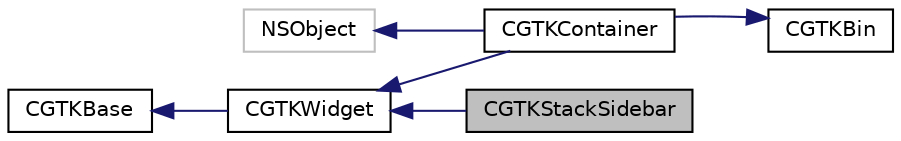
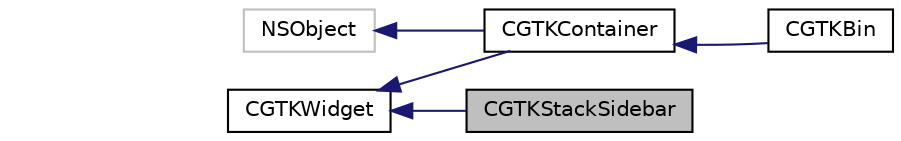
edge "CGTKContainer" -> "CGTKBin": reversed
node "CGTKBase": removed
